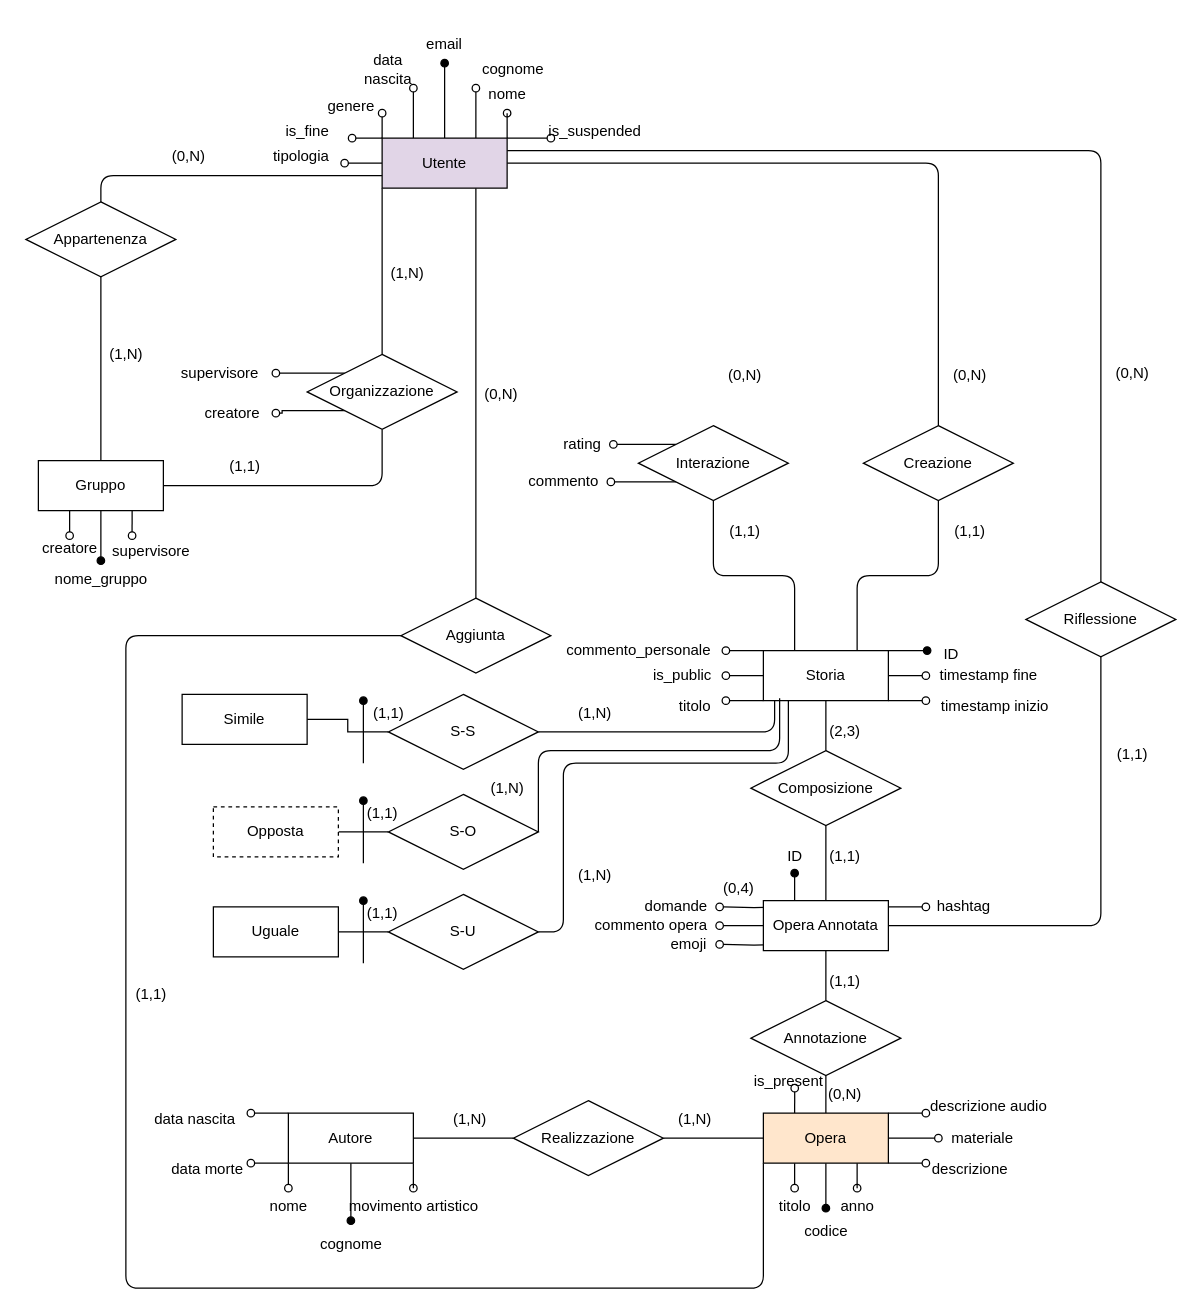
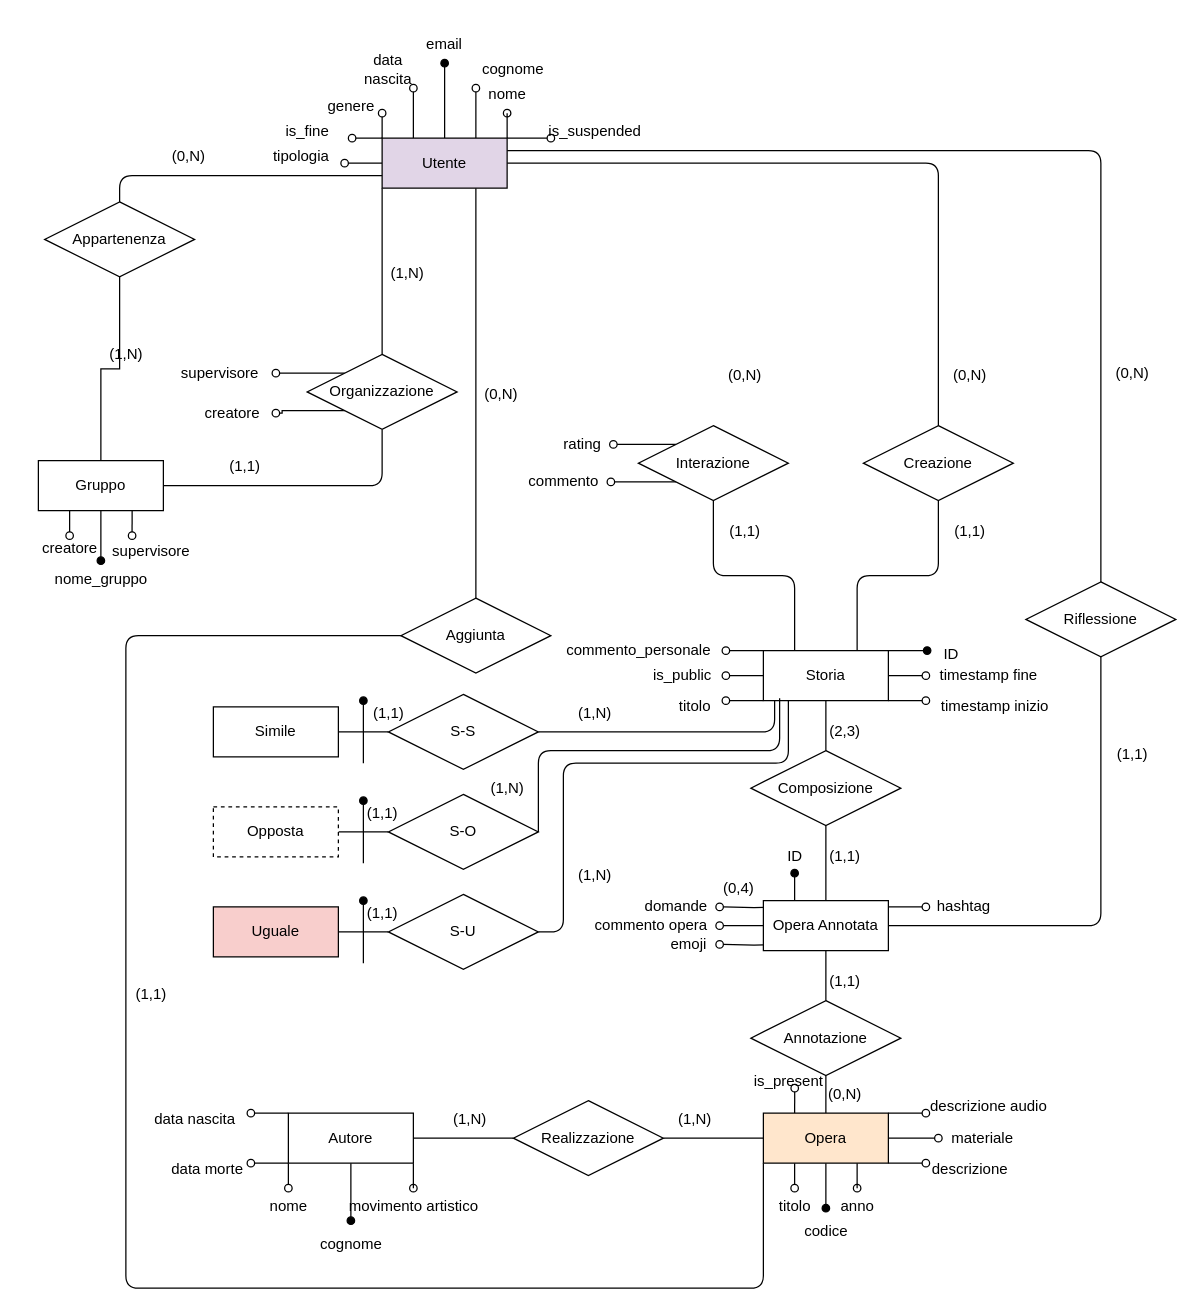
node "Appartenenza": moved (101, 239) -> (119, 239)
node "Simile": moved (244, 719) -> (276, 732)
node "Uguale": fillcolor #ffffff -> #f8cecc
